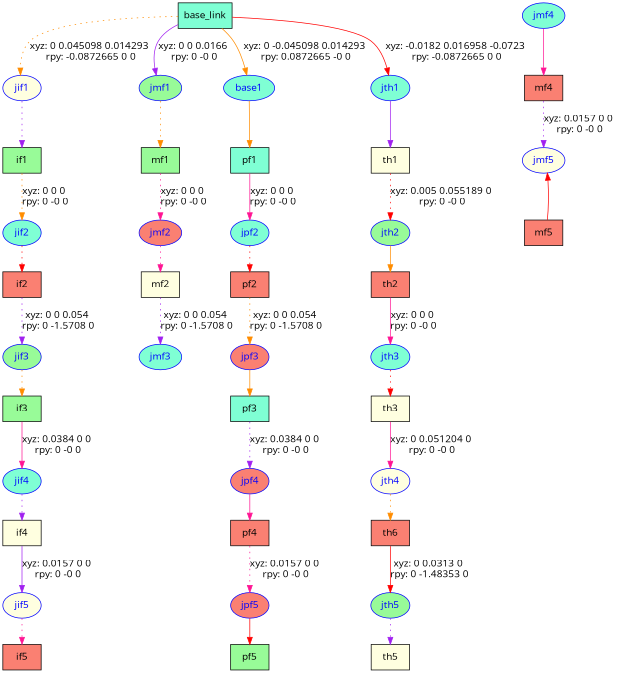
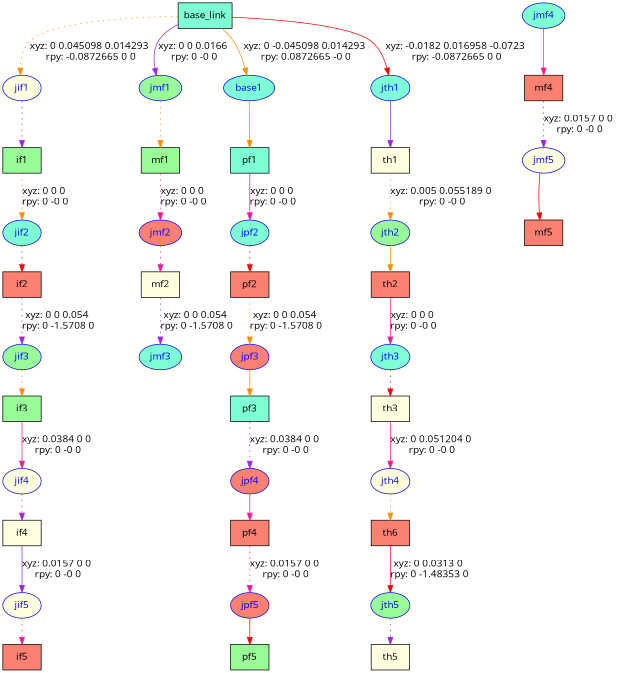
edge "th1" -> "jth2": color red -> darkorange
edge "mf5" -> "jmf5": reversed
node "jif4": fillcolor aquamarine -> lightyellow
